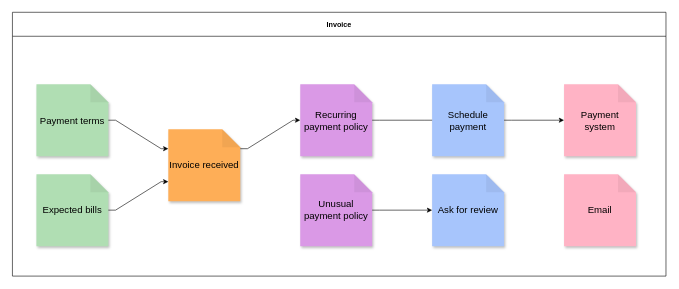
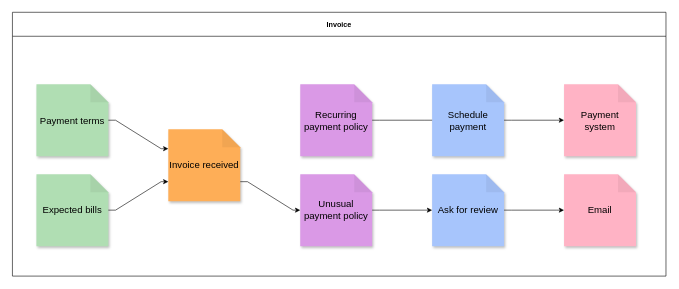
edge "Invoice received" -> "Recurring payment policy": removed
edge "Invoice received" -> "Unusual payment policy": added
edge "Ask for review" -> "Email": added
